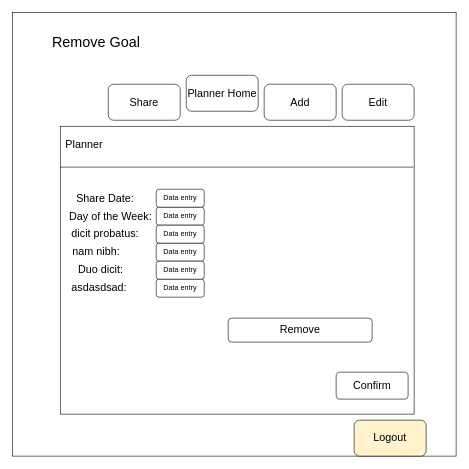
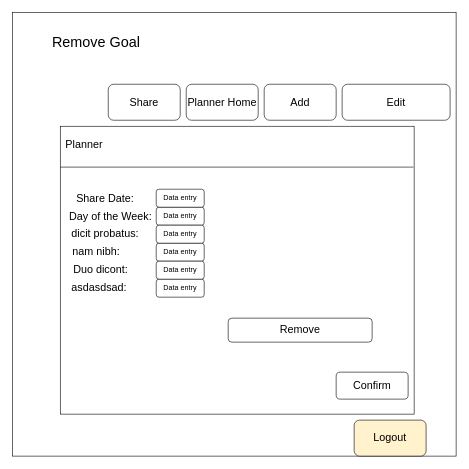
node "Planner Home": moved (222, 93) -> (222, 102)
node "Edit": size 72x36 -> 108x36
node "Duo dicit:": label "Duo dicit:" -> "Duo dicont:"
